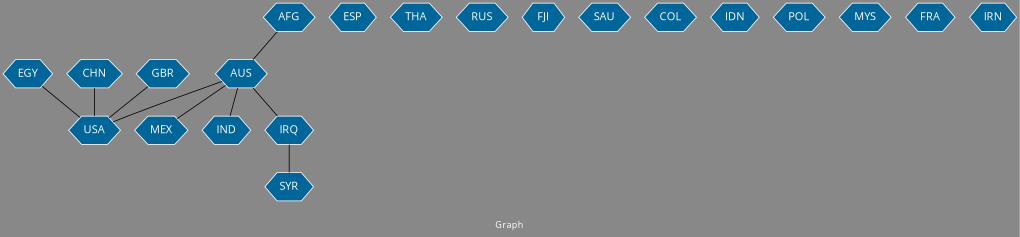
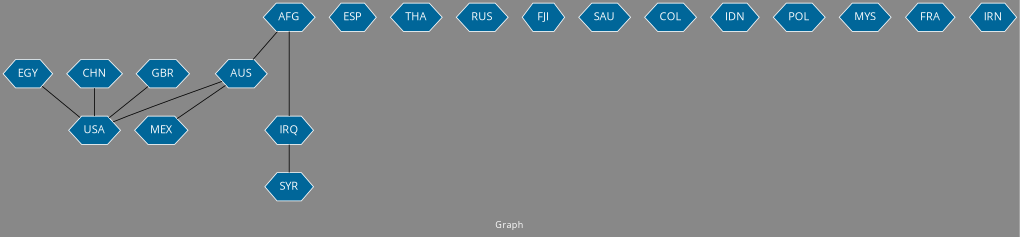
edge "AUS" -- "IRQ": now "AFG" -- "IRQ"
node "IND": removed
